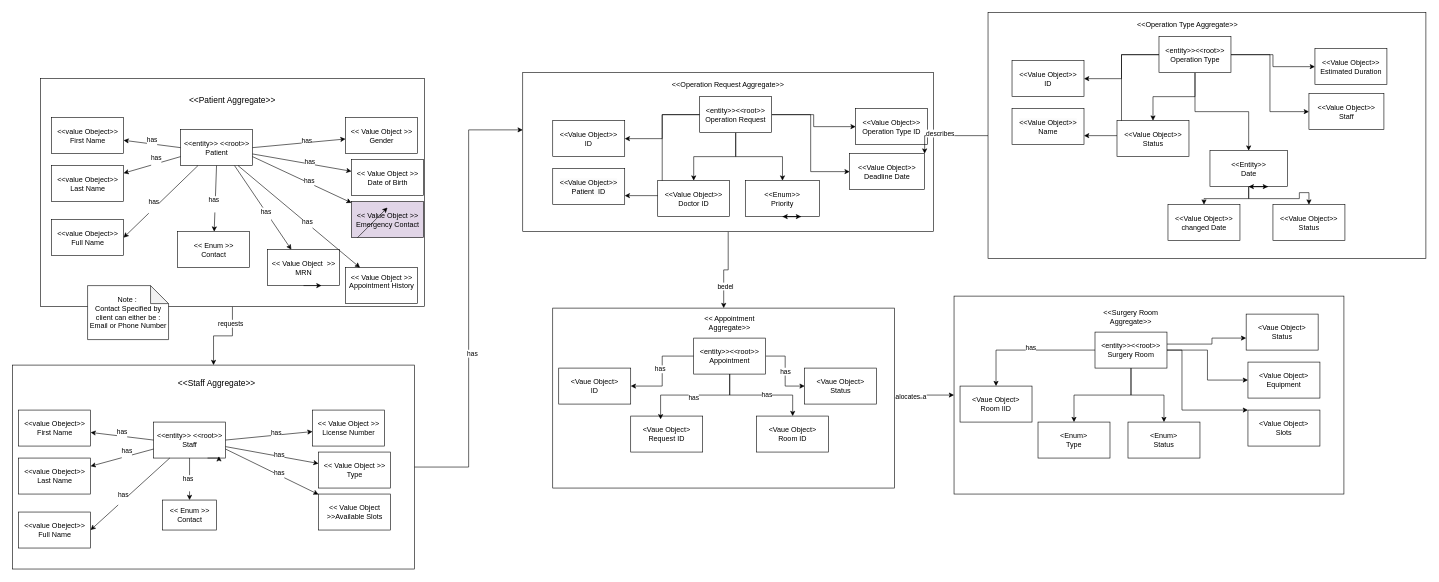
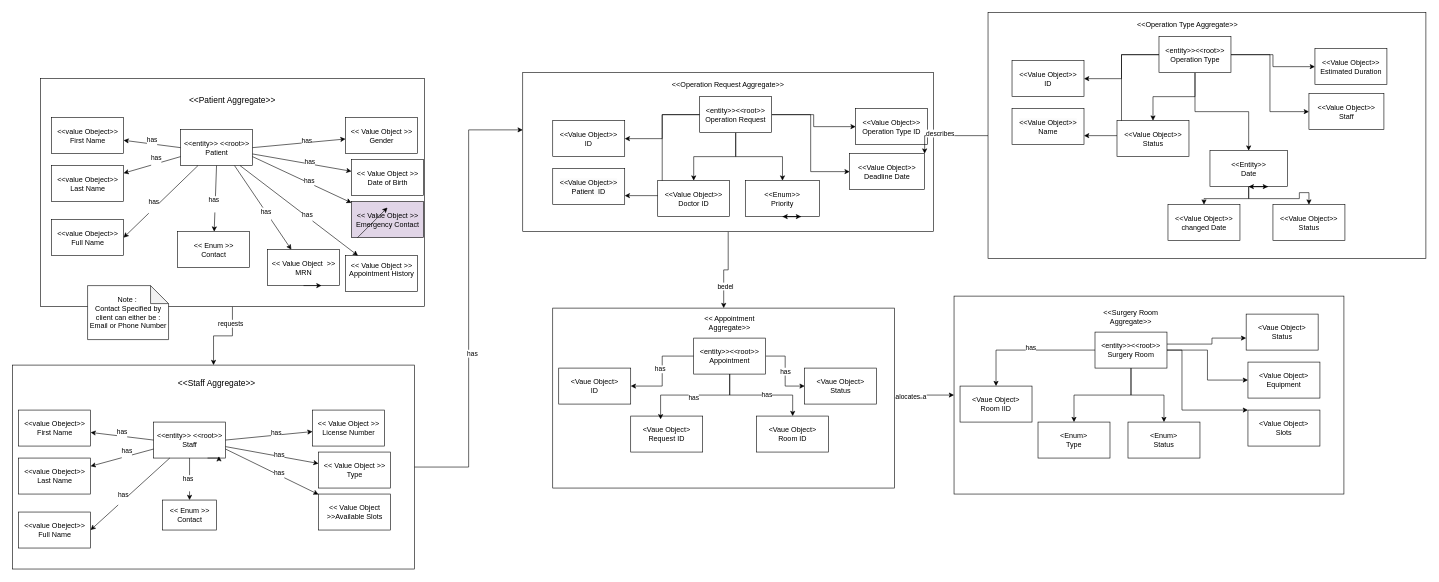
node "<< Value Object >> Appointment History": moved (382, 286) -> (382, 274)
